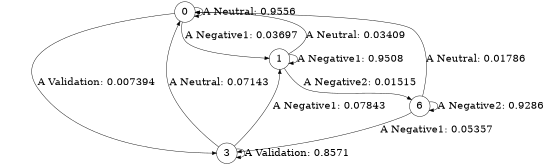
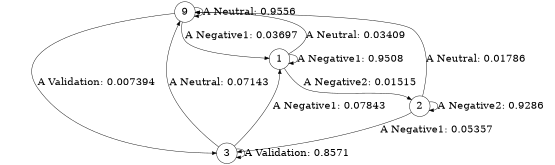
node "0": label "0" -> "9"
node "6": label "6" -> "2"
